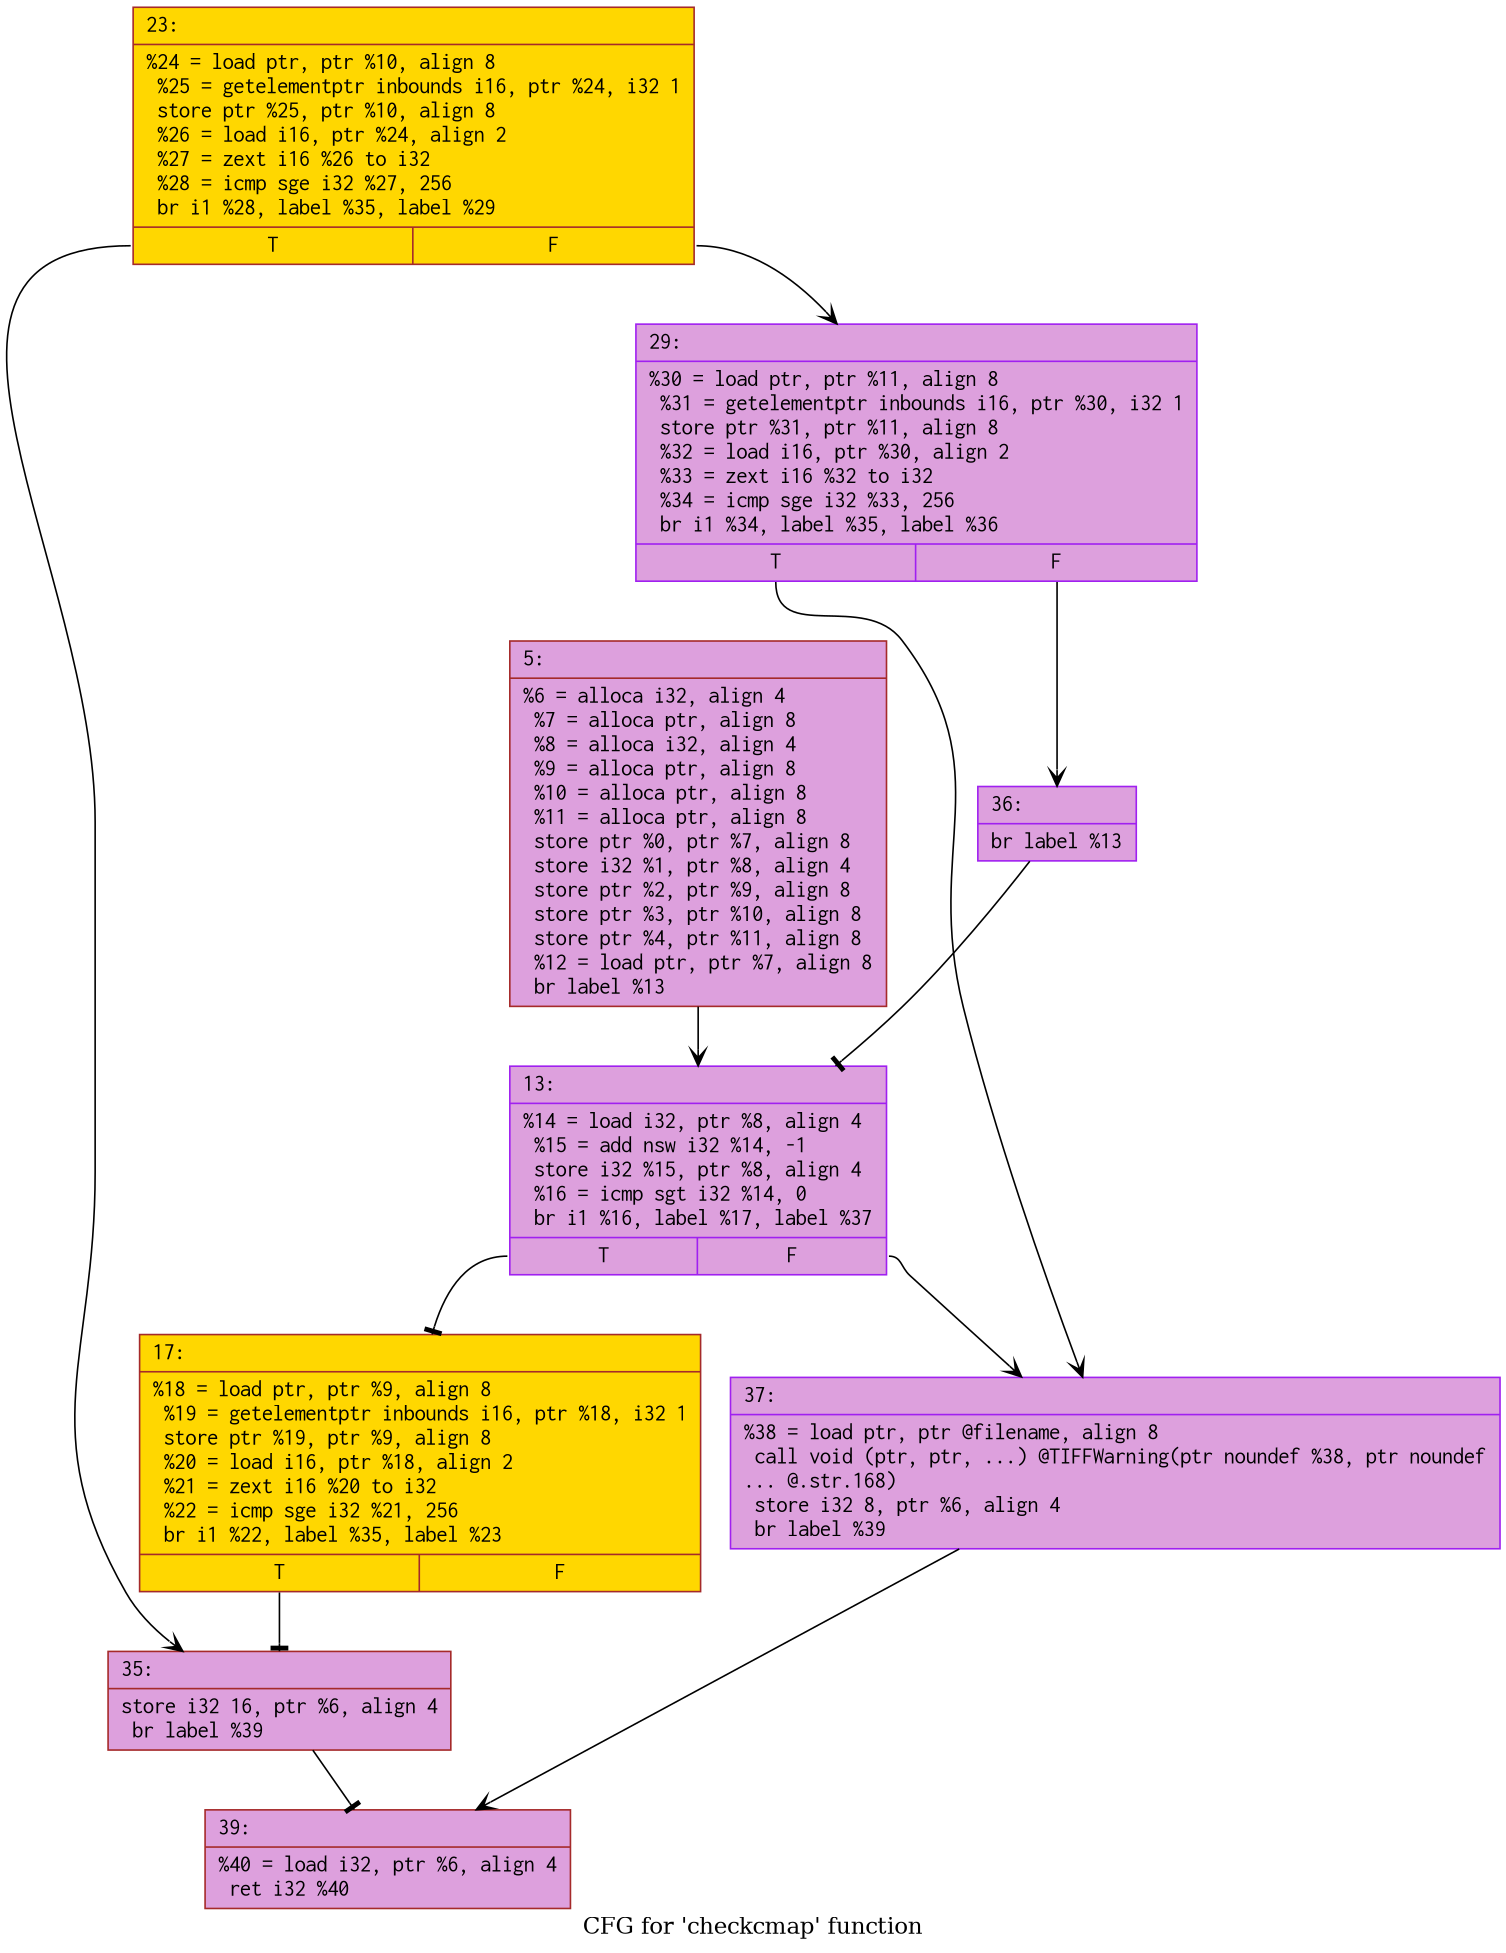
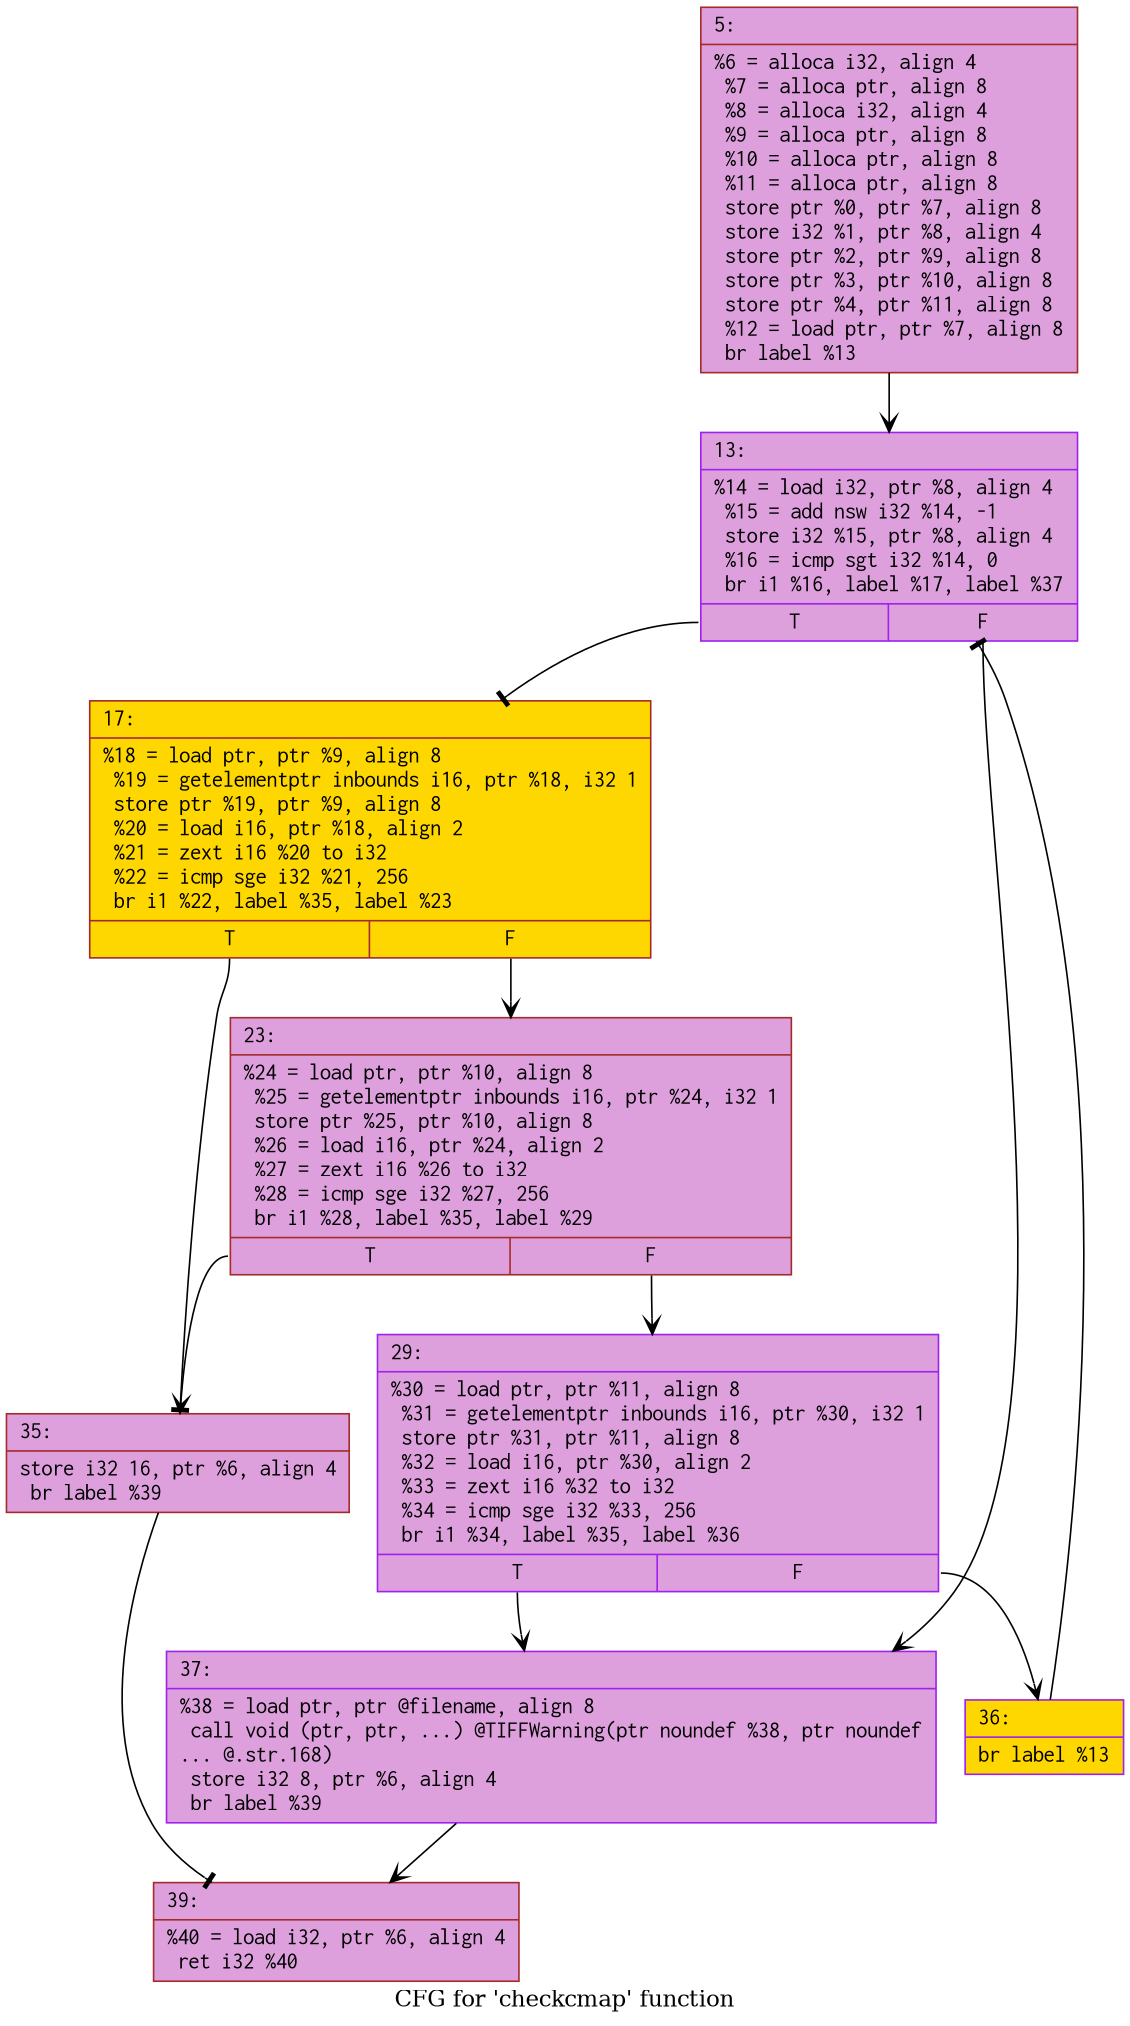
node "23:": fillcolor gold -> plum
node "36:": fillcolor plum -> gold
edge "17:" -> "23:": added
